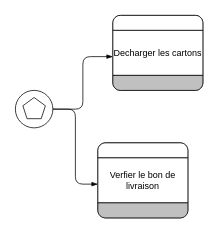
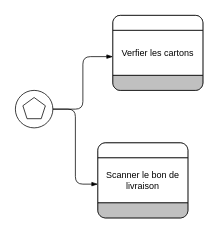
node "Decharger les cartons": label "Decharger les cartons" -> "Verfier les cartons"
node "Verfier le bon de livraison": label "Verfier le bon de livraison" -> "Scanner le bon de livraison"
